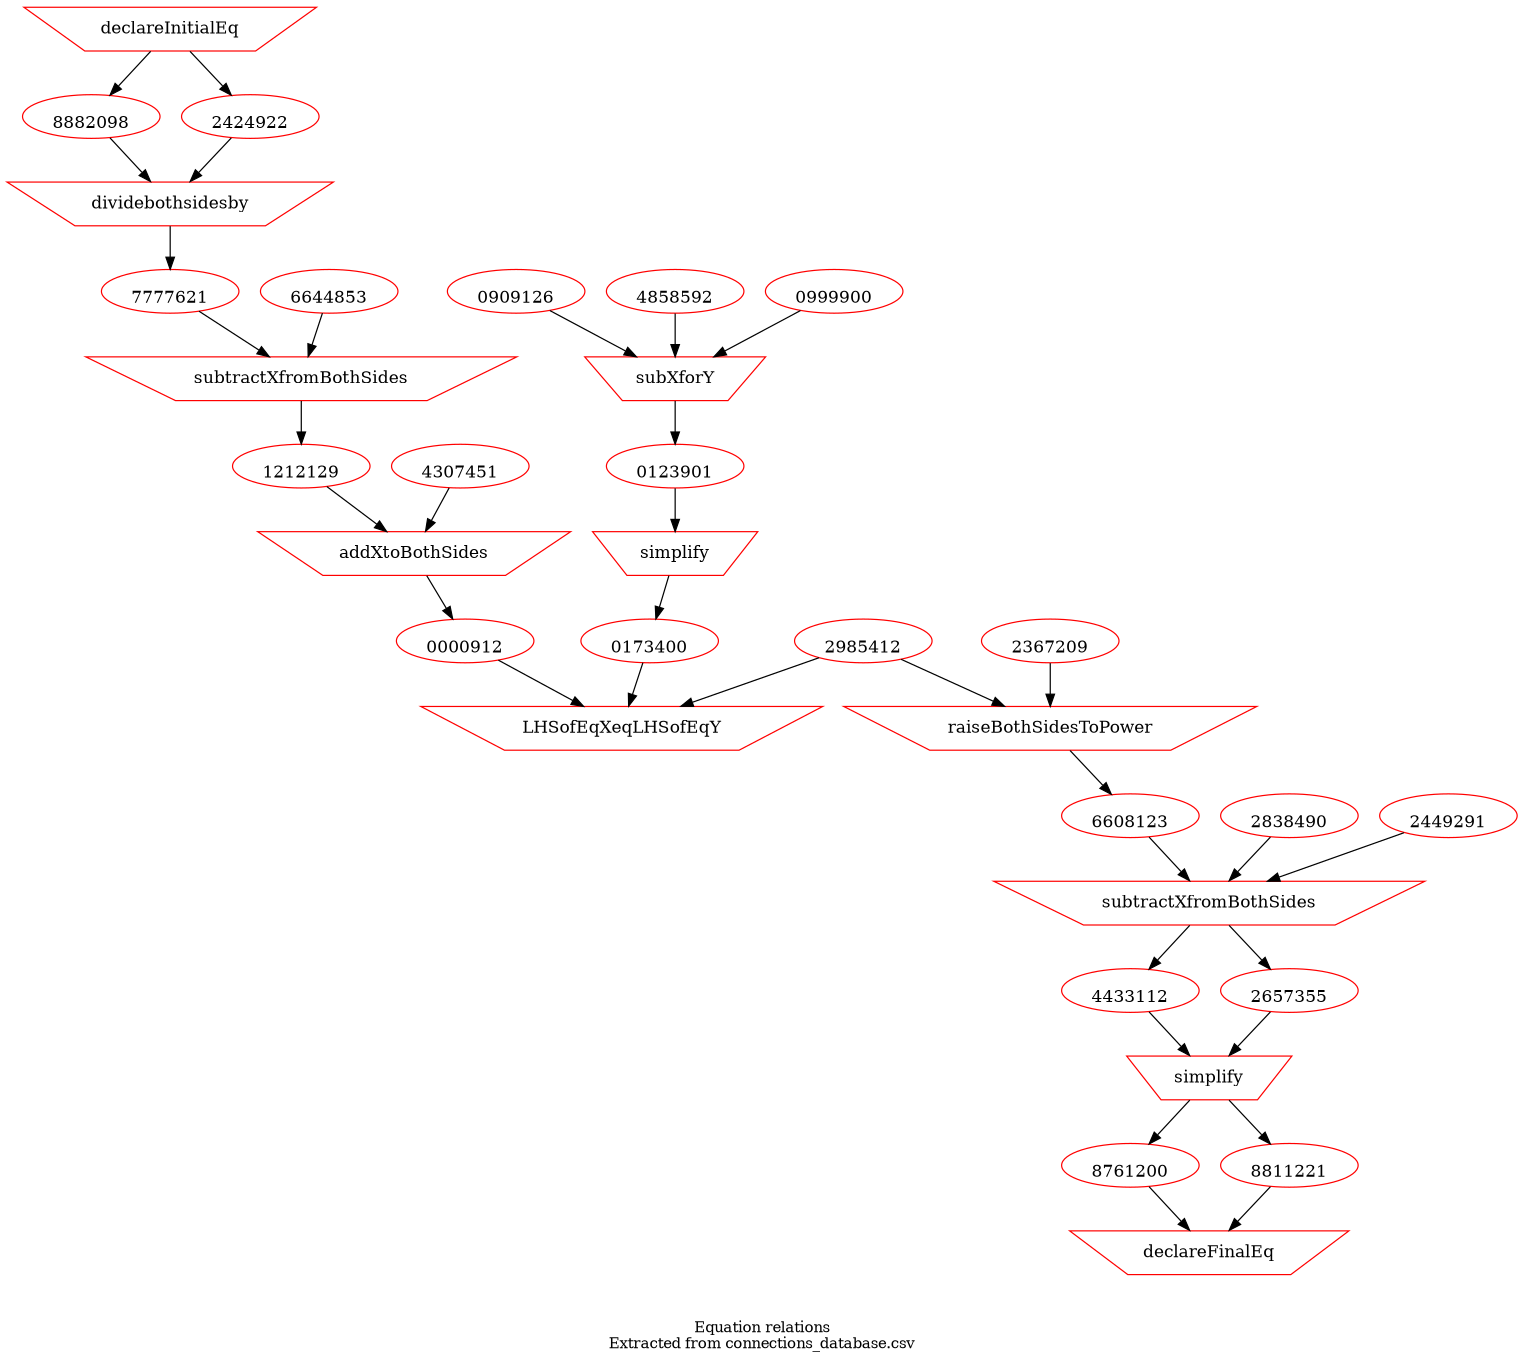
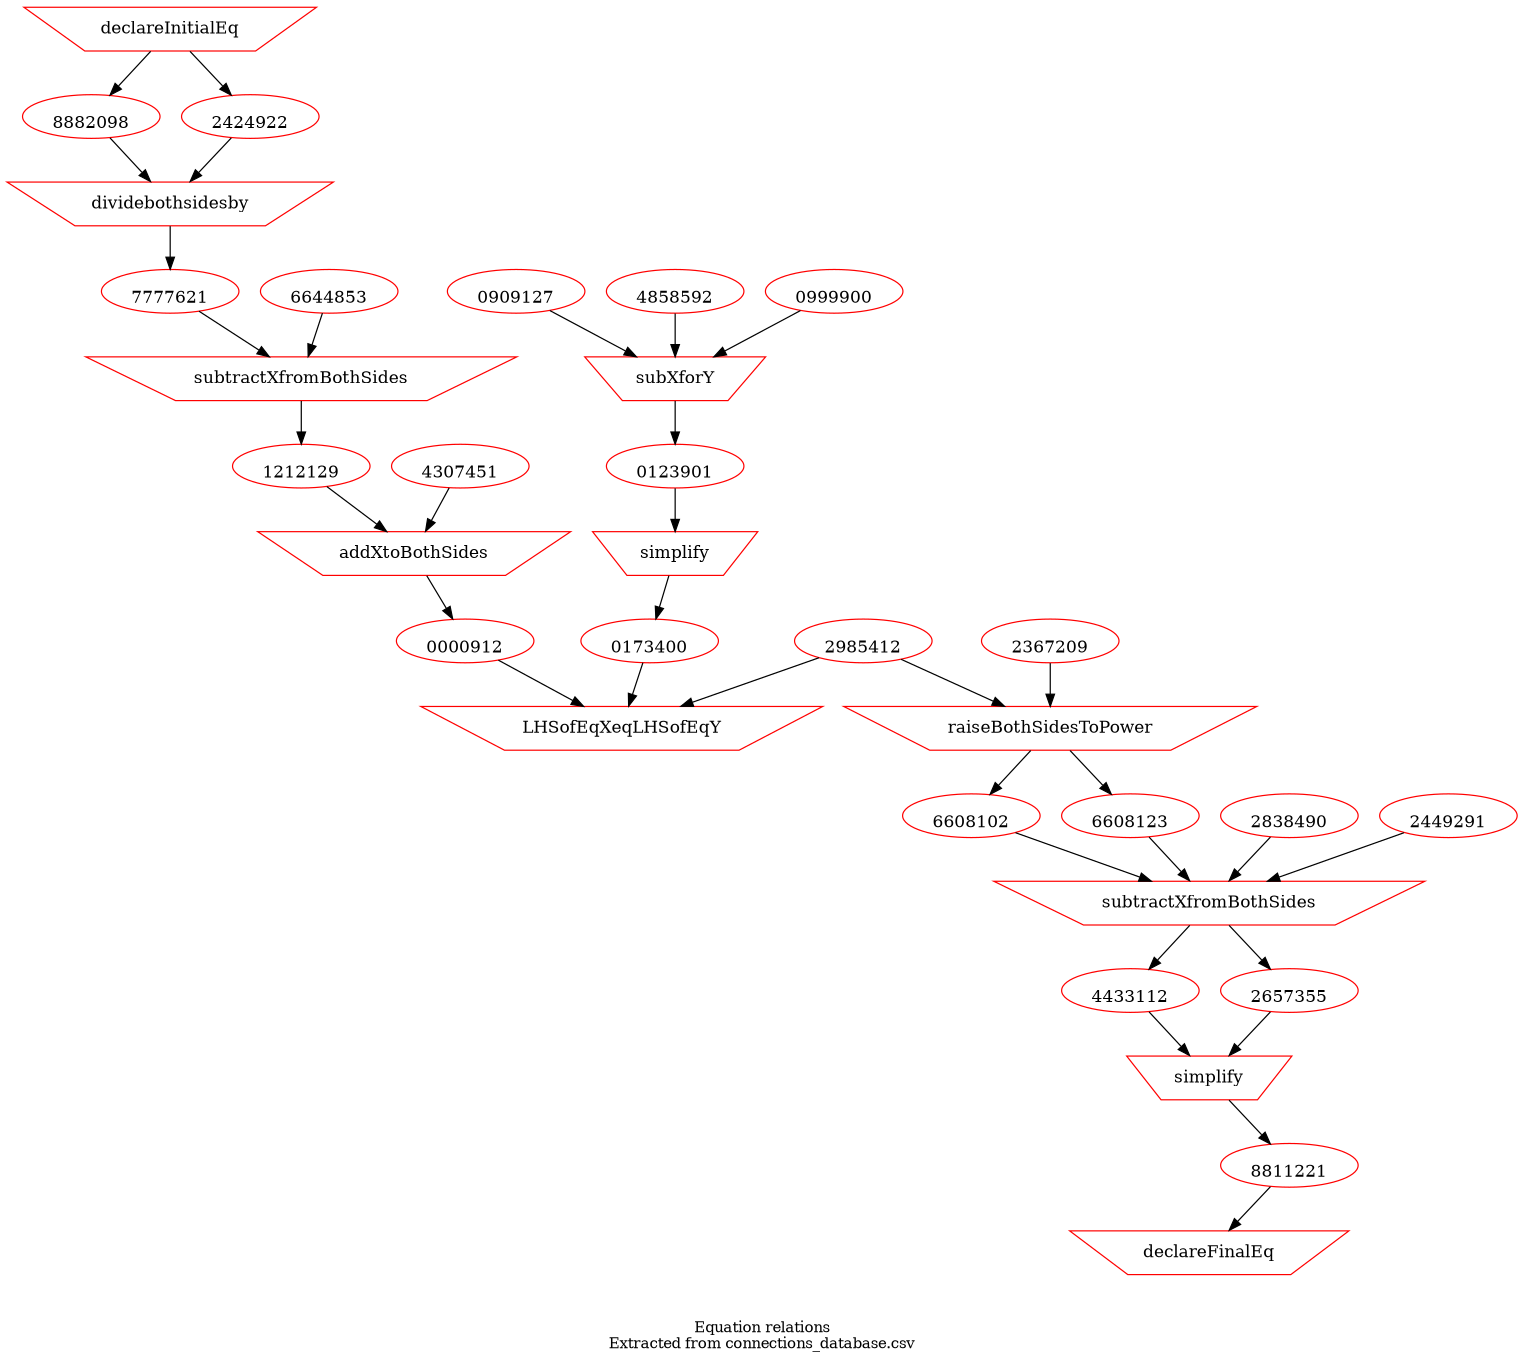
node "0909126": label "0909126" -> "0909127"
node "6608102": added
node "8761200": removed
